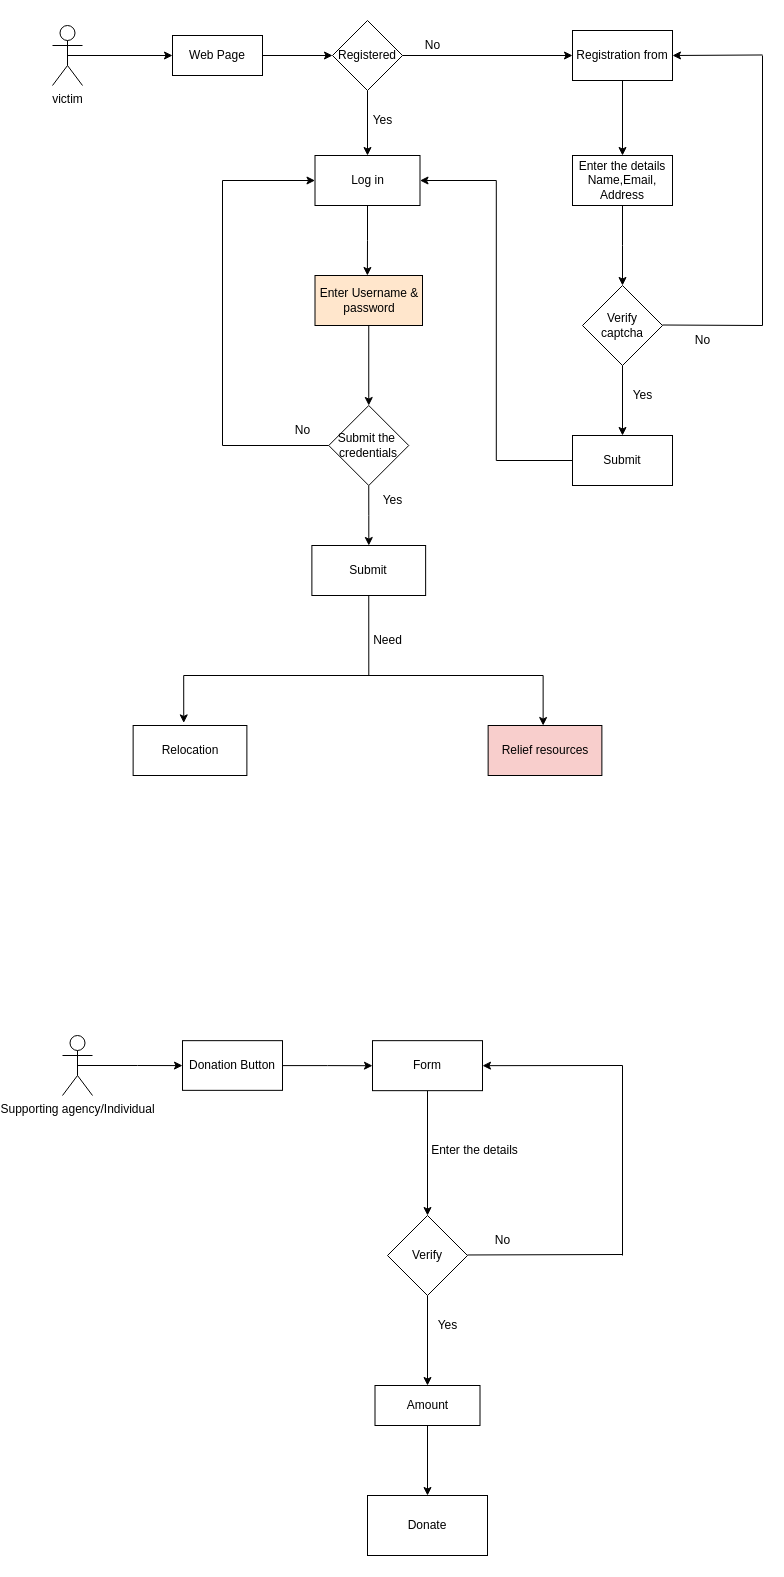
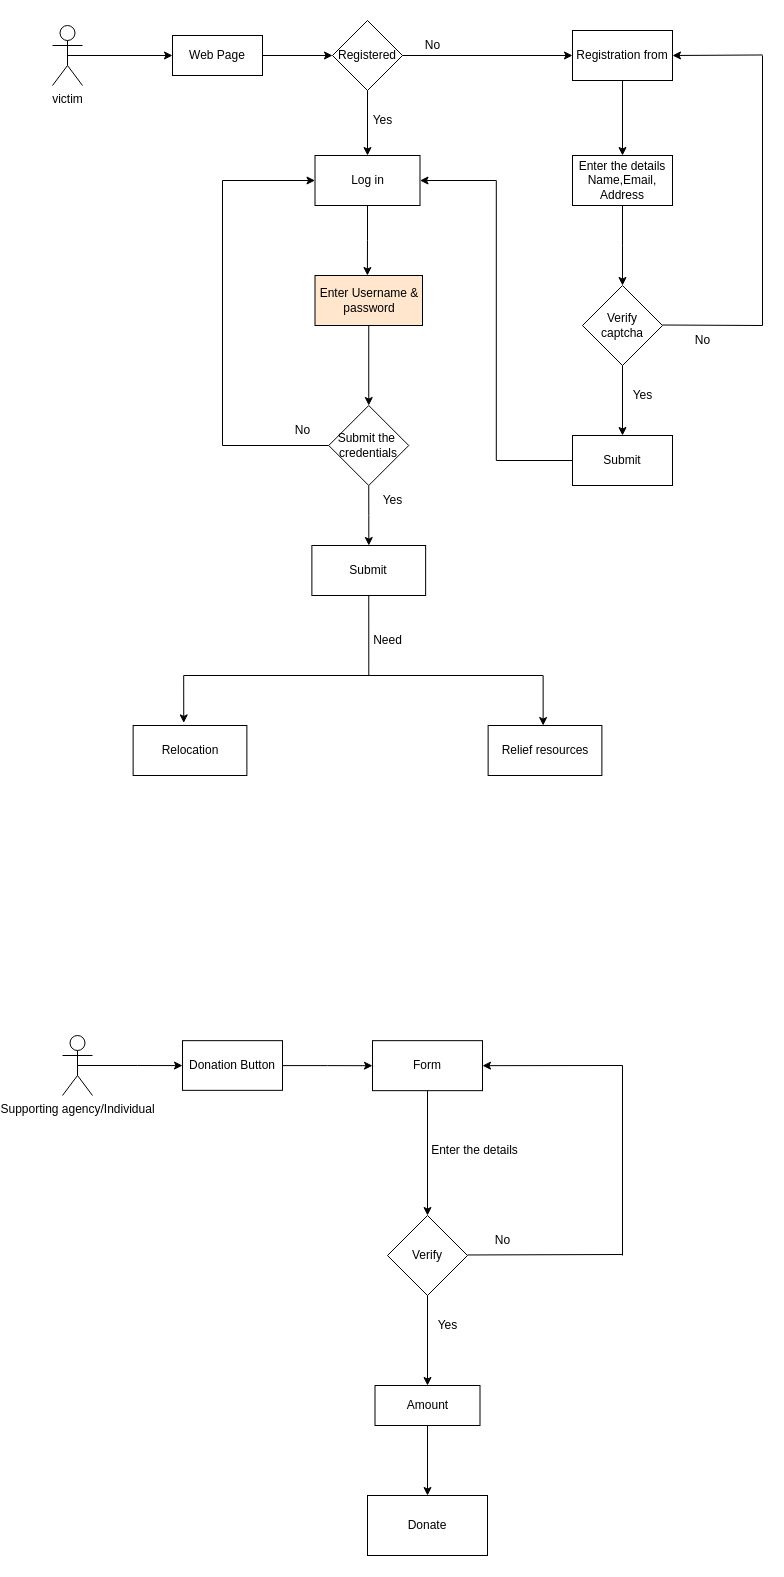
node "Relief resources": fillcolor #f8cecc -> #ffffff
